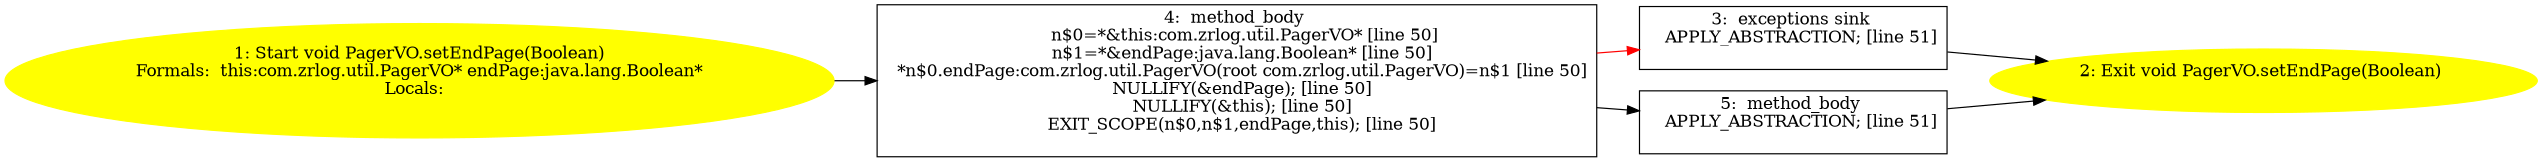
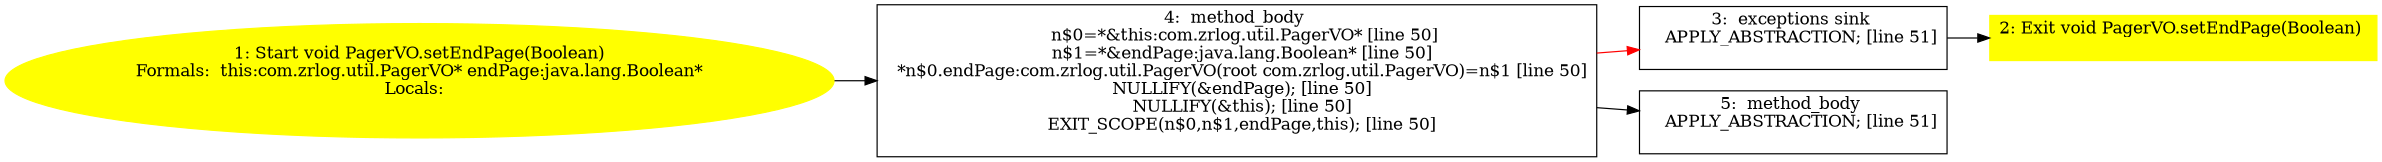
node "2: Exit void PagerVO.setEndPage(Boolean)": shape ellipse -> box
edge "5:  method_body APPLY_ABSTRACTION; [line 51]" -> "2: Exit void PagerVO.setEndPage(Boolean)": removed
